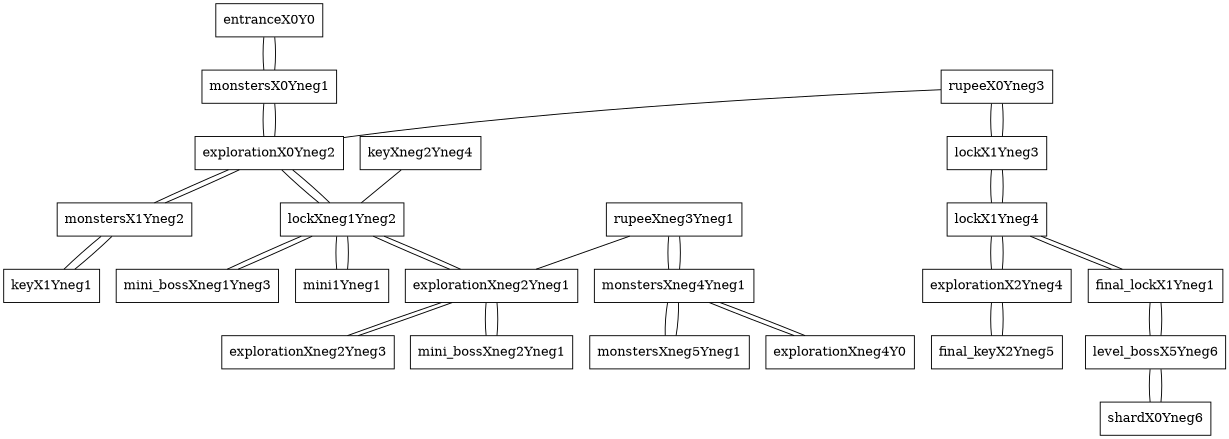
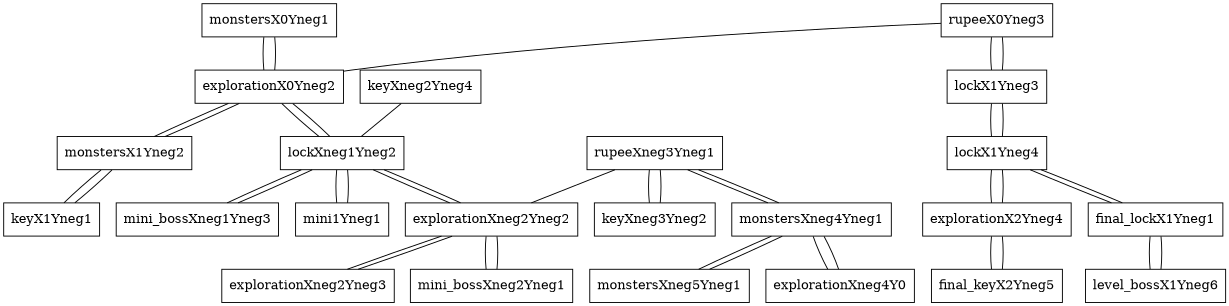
node "entranceX0Y0": removed
node "keyXneg3Yneg2": added
node "explorationXneg2Yneg1": label "explorationXneg2Yneg1" -> "explorationXneg2Yneg2"
node "level_bossX5Yneg6": label "level_bossX5Yneg6" -> "level_bossX1Yneg6"
node "shardX0Yneg6": removed
